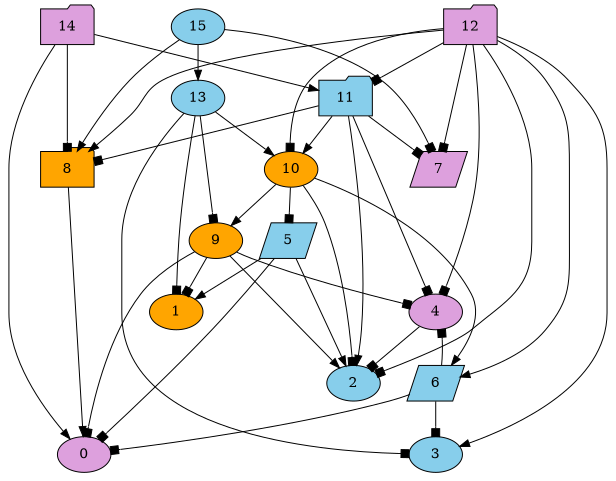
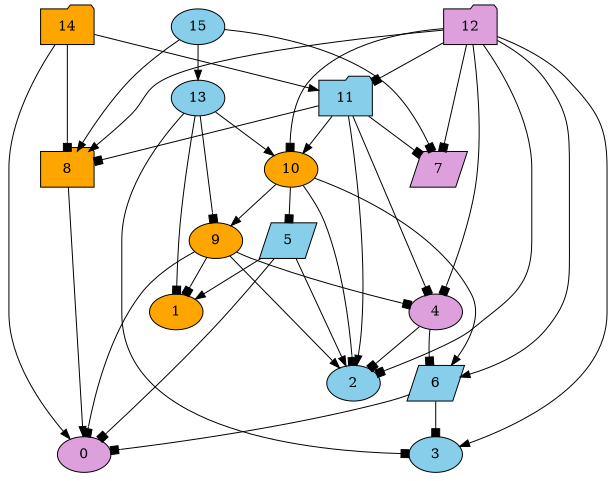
node "14": fillcolor plum -> orange
edge "6" -> "4": reversed
